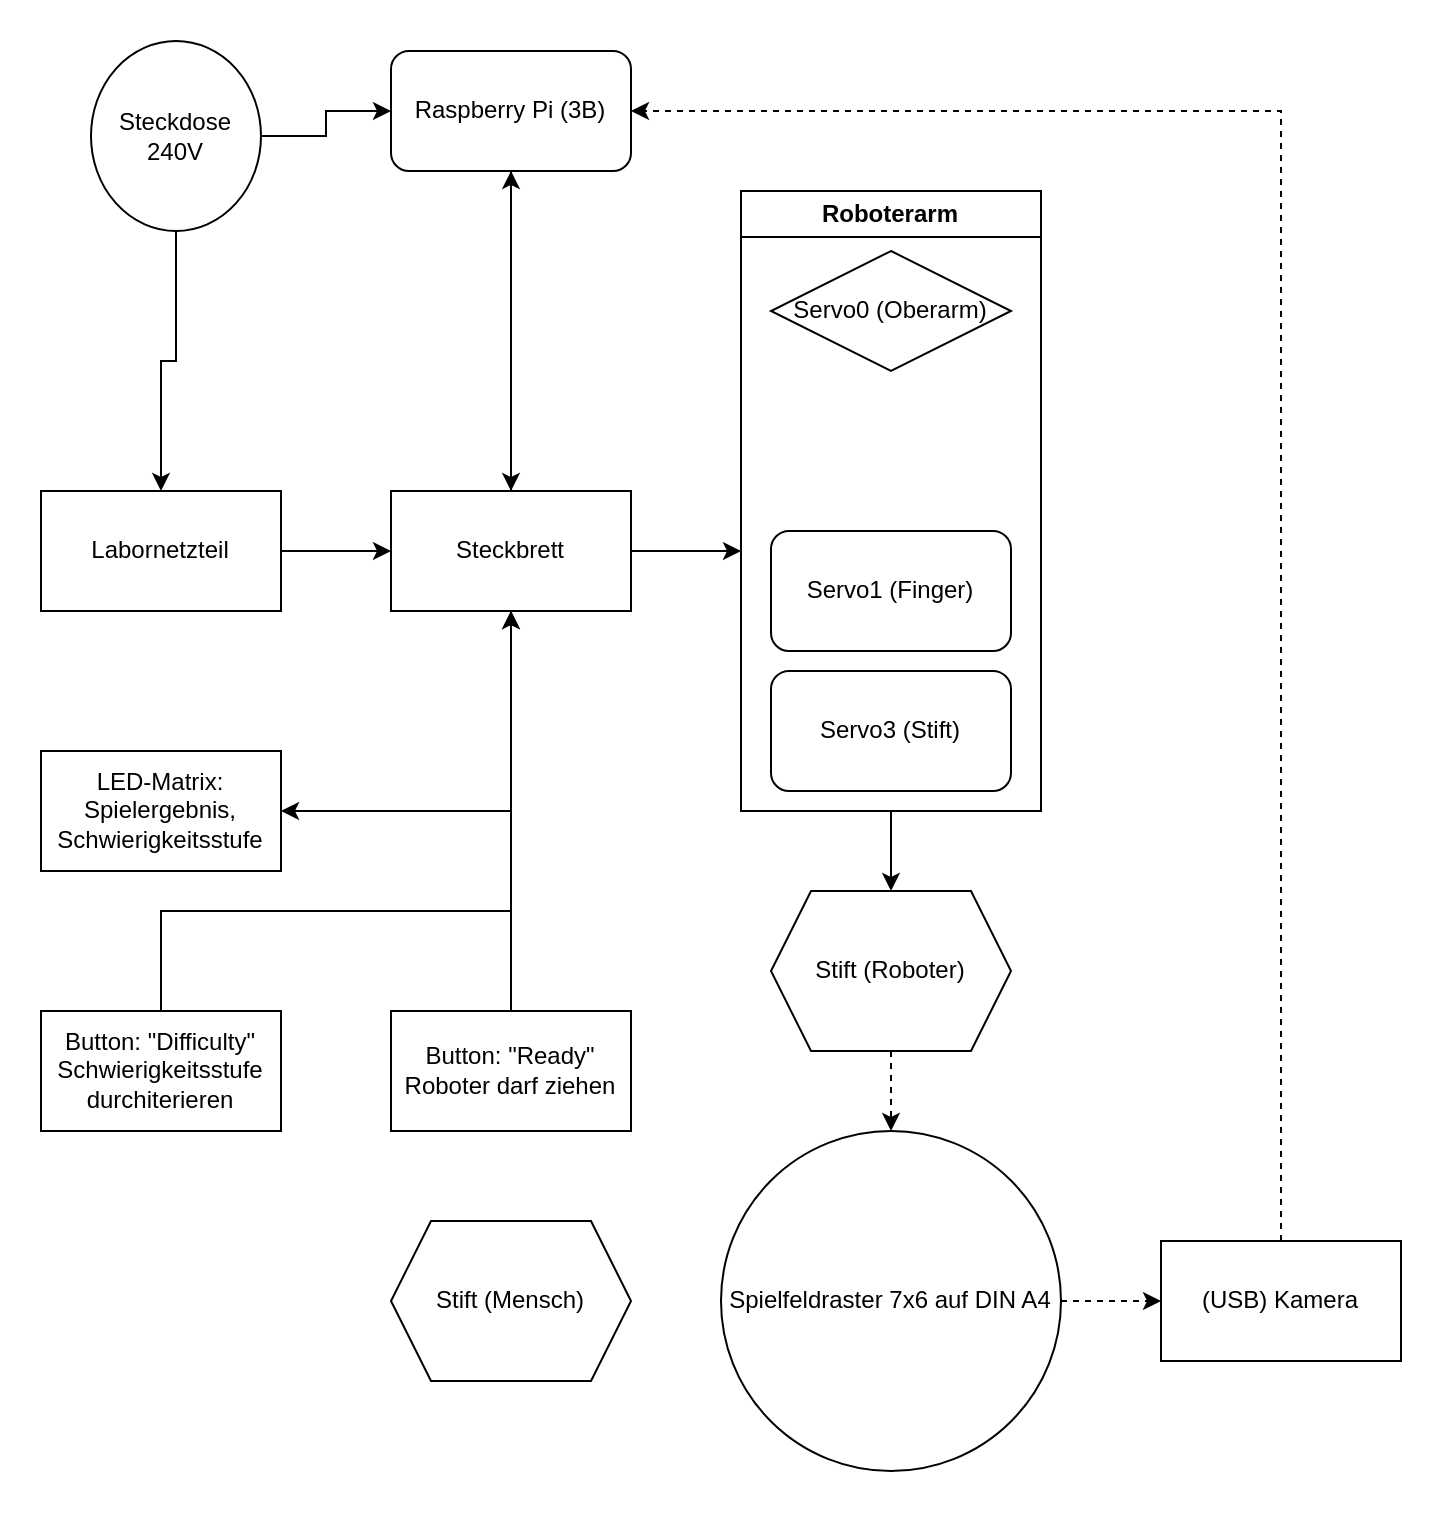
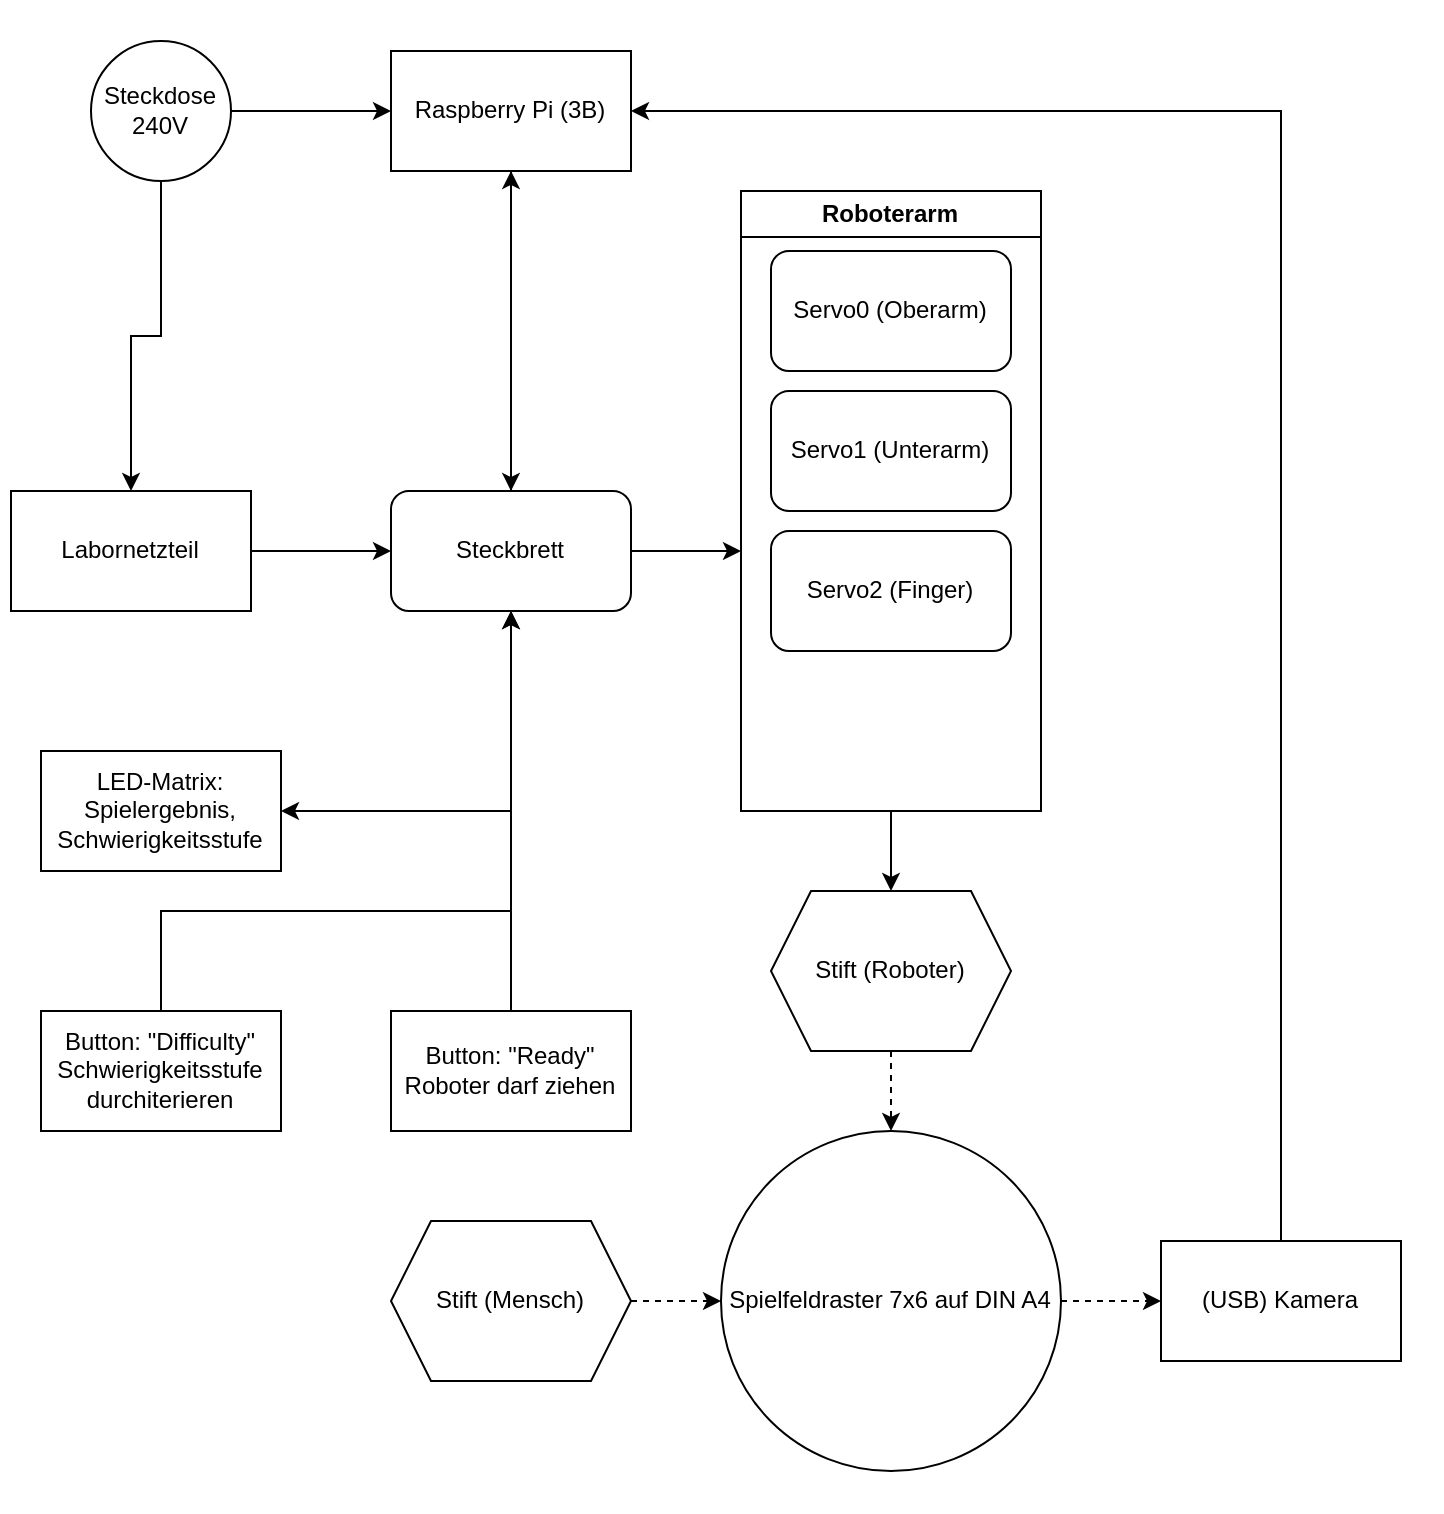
node "Raspberry Pi (3B)": shape rounded rectangle -> rectangle
node "Steckdose 240V": size 170x190 -> 140x140
node "Servo0 (Oberarm)": shape diamond -> rounded rectangle
edge "(USB) Kamera" -> "Raspberry Pi (3B)": style dashed -> solid
node "Servo1 (Unterarm)": added
node "Labornetzteil": moved (161, 551) -> (131, 551)
node "Steckbrett": shape rectangle -> rounded rectangle
node "Servo1 (Finger)": label "Servo1 (Finger)" -> "Servo2 (Finger)"
node "Servo3 (Stift)": removed
edge "Stift (Mensch)" -> "Spielfeldraster 7x6 auf DIN A4": added
